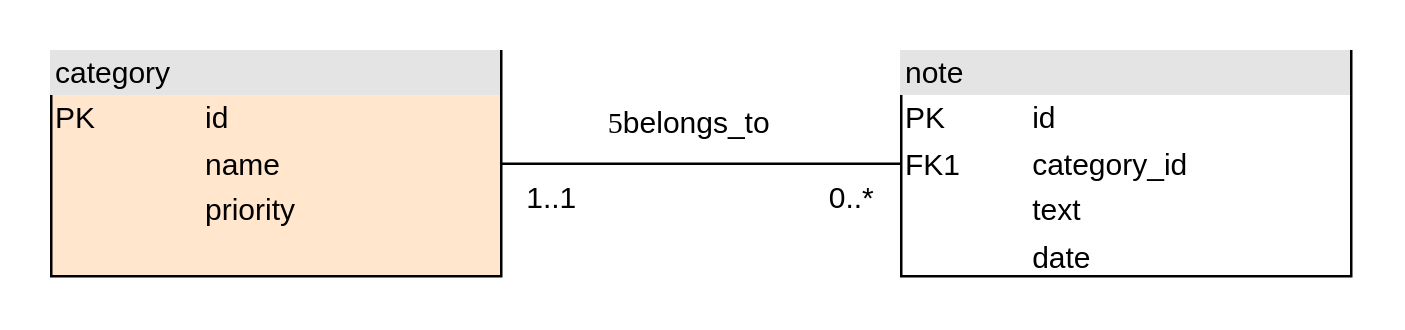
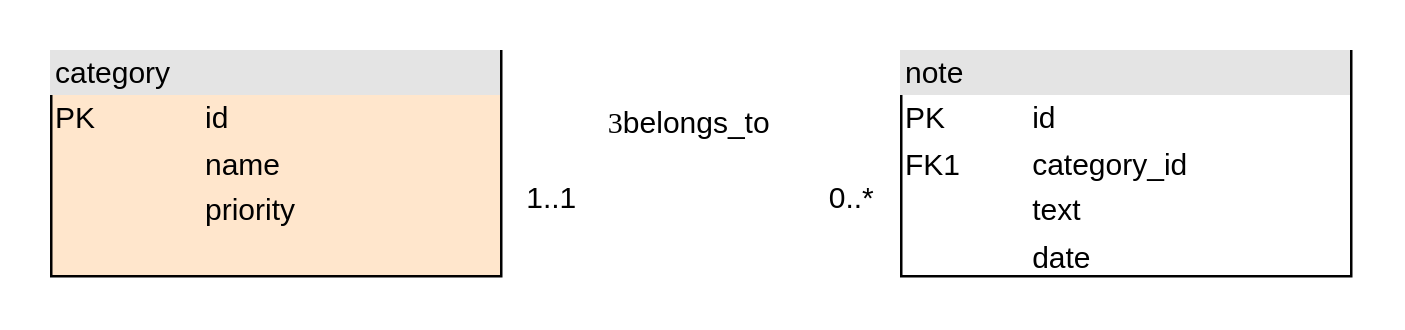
node "5belongs_to": label "5belongs_to" -> "3belongs_to"
edge "category PK id name priority" -- "note PK id FK1 category_id text date": removed
